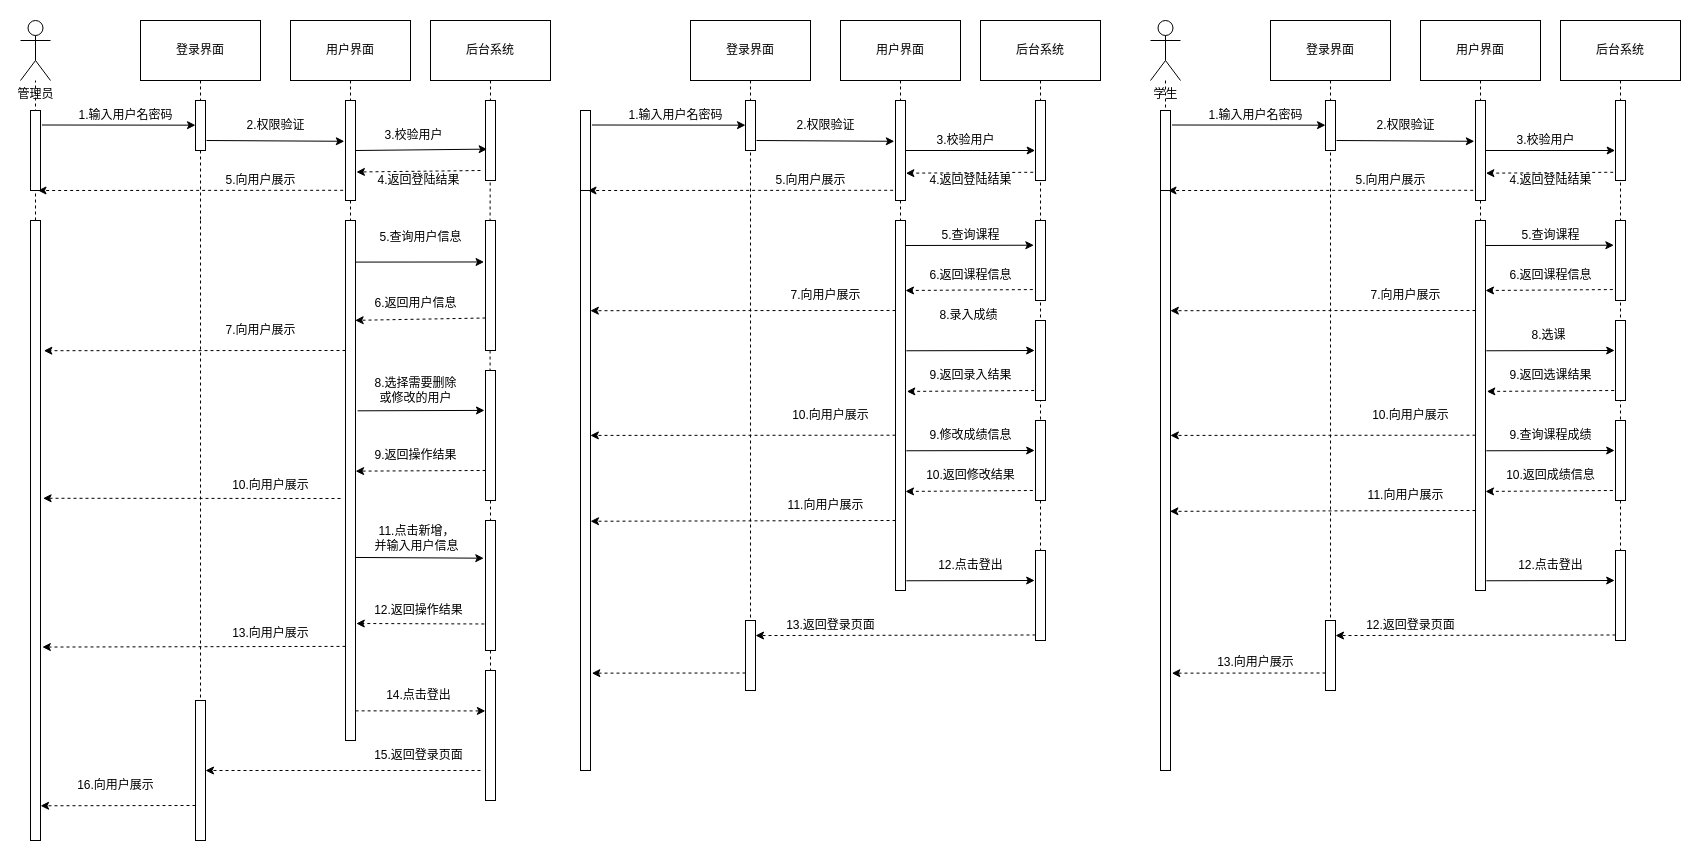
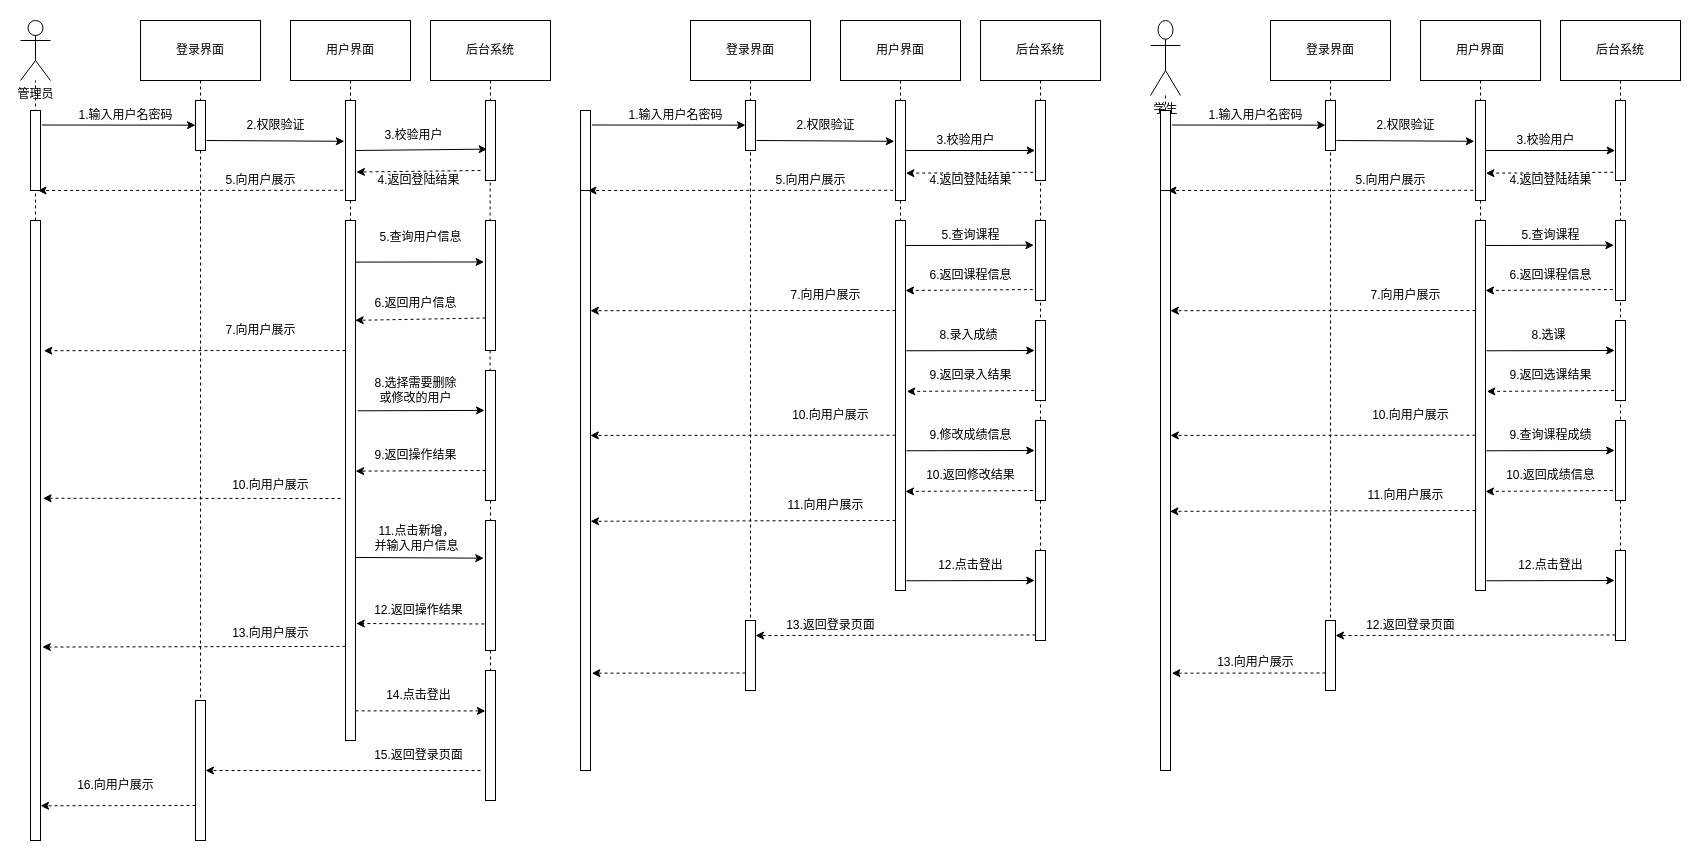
node "学生": size 30x60 -> 30x75
node "8.录入成绩": moved (969, 316) -> (969, 336)
